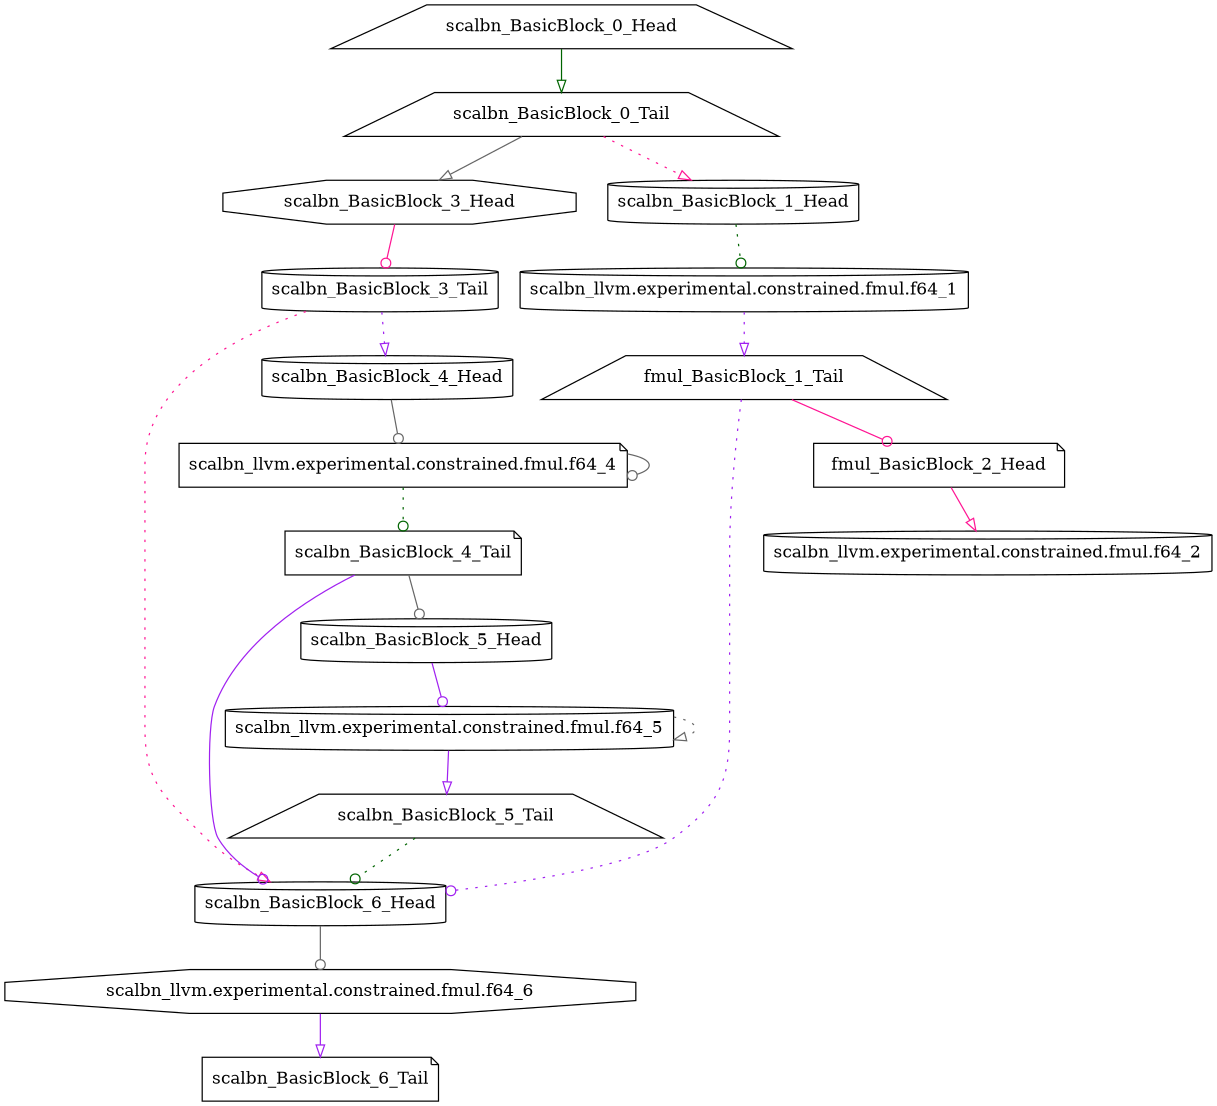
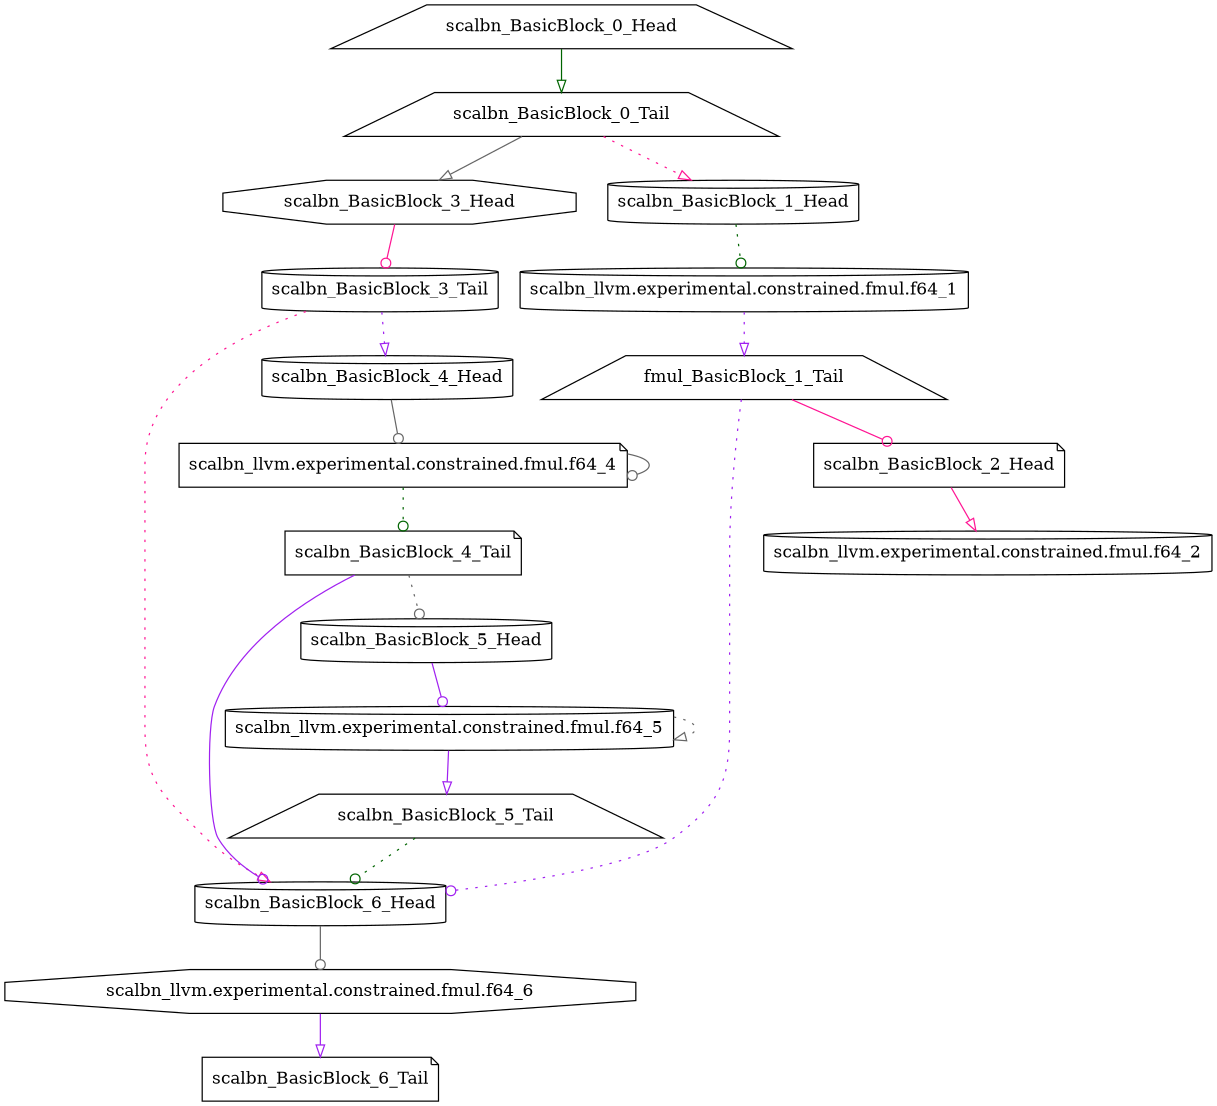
node "fmul_BasicBlock_2_Head": label "fmul_BasicBlock_2_Head" -> "scalbn_BasicBlock_2_Head"
edge "scalbn_BasicBlock_4_Tail" -> "scalbn_BasicBlock_5_Head": style solid -> dotted
